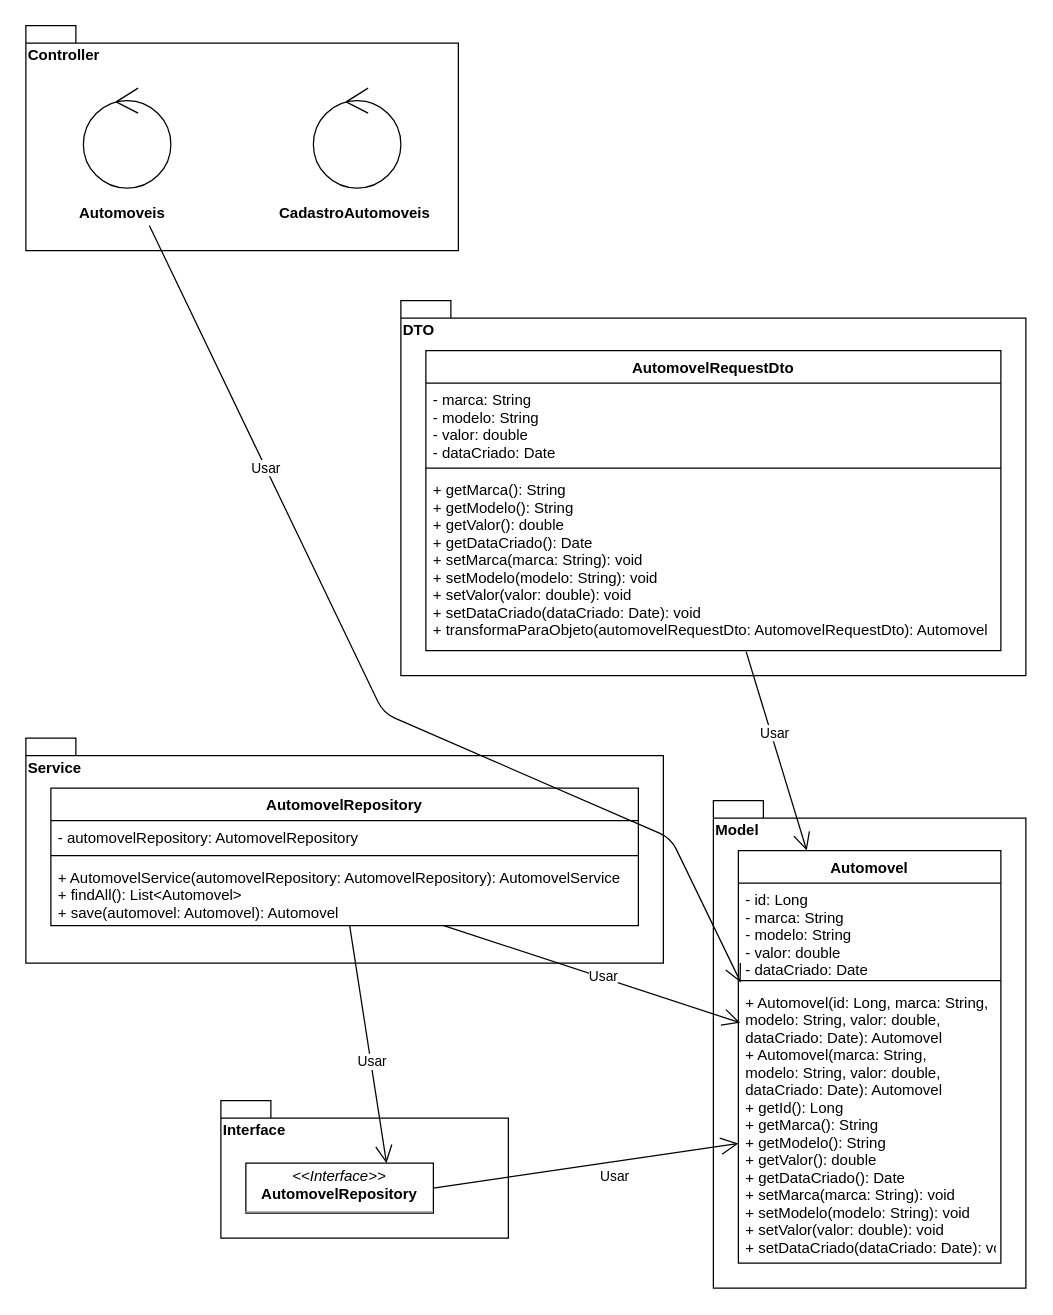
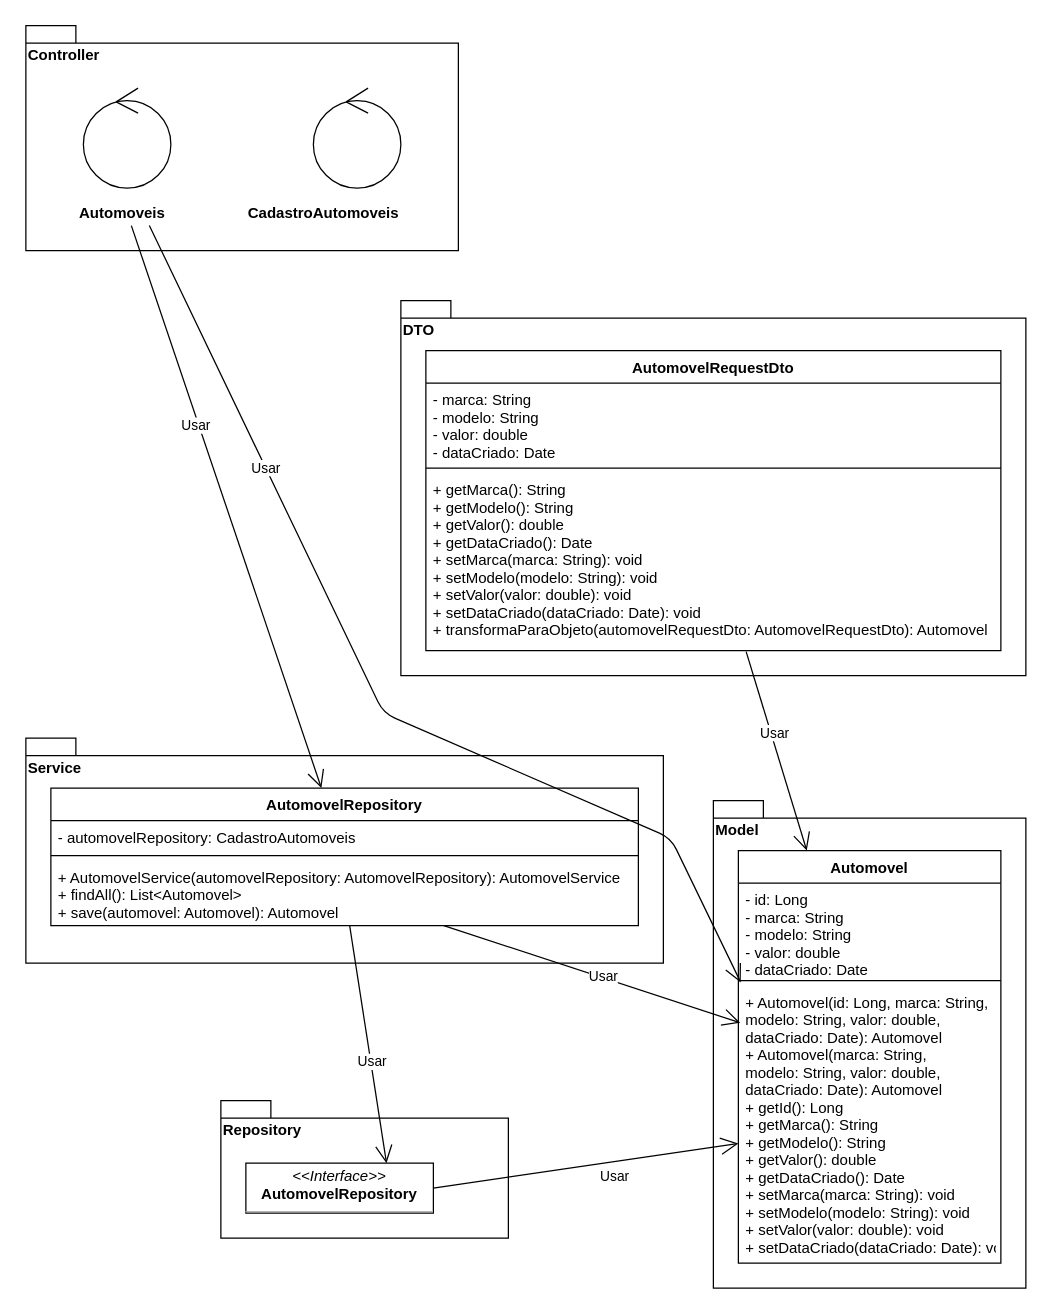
node "CadastroAutomoveis": moved (364, 213) -> (333, 213)
edge "Automoveis" -> "AutomovelRepository": added, label "Usar"
node "- automovelRepository: AutomovelRepository": label "- automovelRepository: AutomovelRepository" -> "- automovelRepository: CadastroAutomoveis"
node "Interface": label "Interface" -> "Repository"
